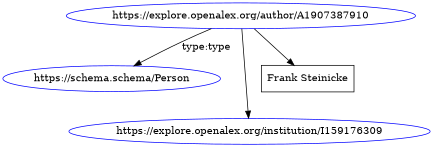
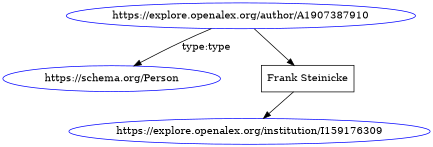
edge "https://explore.openalex.org/author/A1907387910" -> "https://explore.openalex.org/institution/I159176309": now "Frank Steinicke" -> "https://explore.openalex.org/institution/I159176309"
node "https://schema.schema/Person": label "https://schema.schema/Person" -> "https://schema.org/Person"
